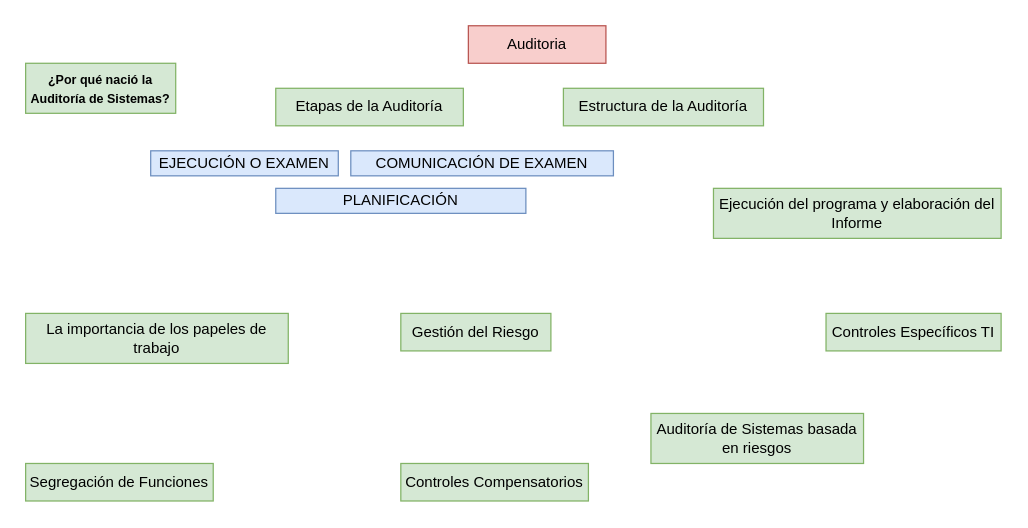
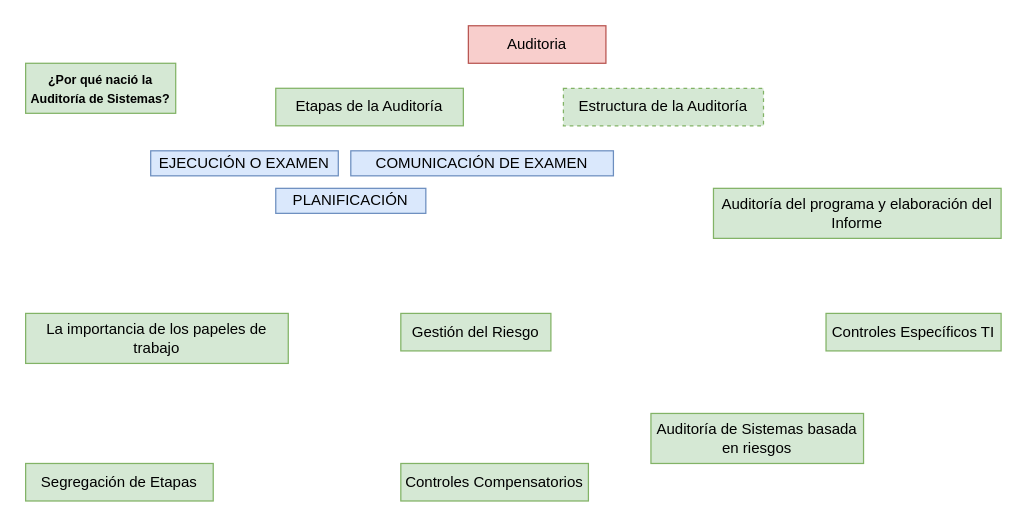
node "Estructura de la Auditoría": style solid -> dashed
node "PLANIFICACIÓN": size 250x25 -> 150x25
node "Ejecución del programa y elaboración del Informe": label "Ejecución del programa y elaboración del Informe" -> "Auditoría del programa y elaboración del Informe"
node "Segregación de Funciones": label "Segregación de Funciones" -> "Segregación de Etapas"
